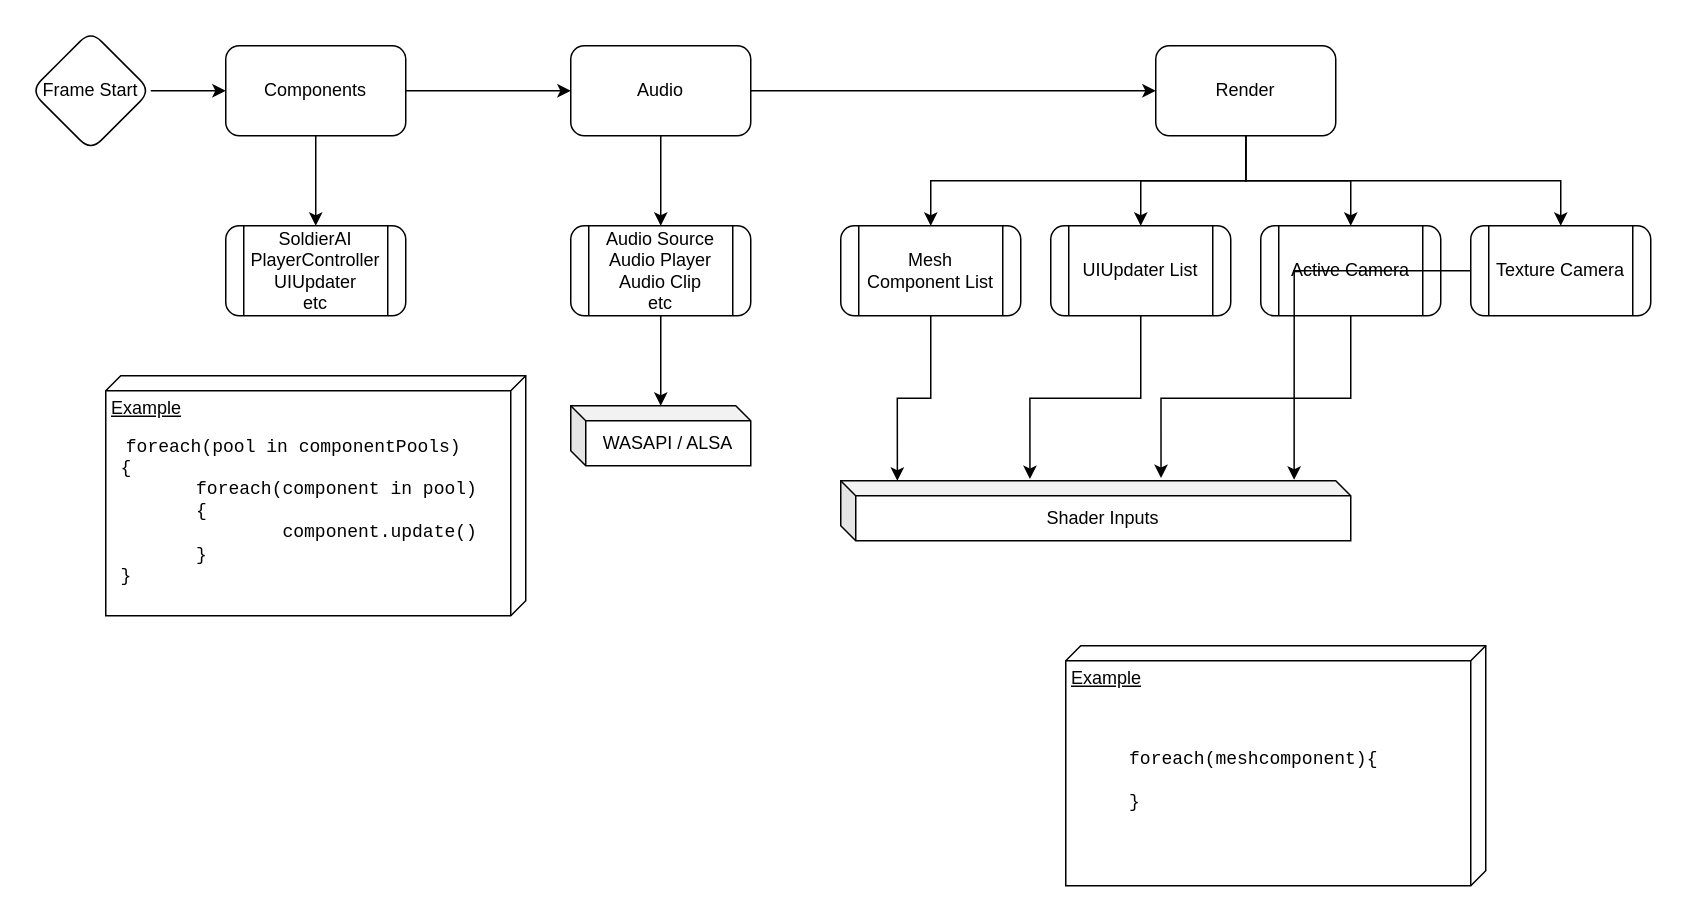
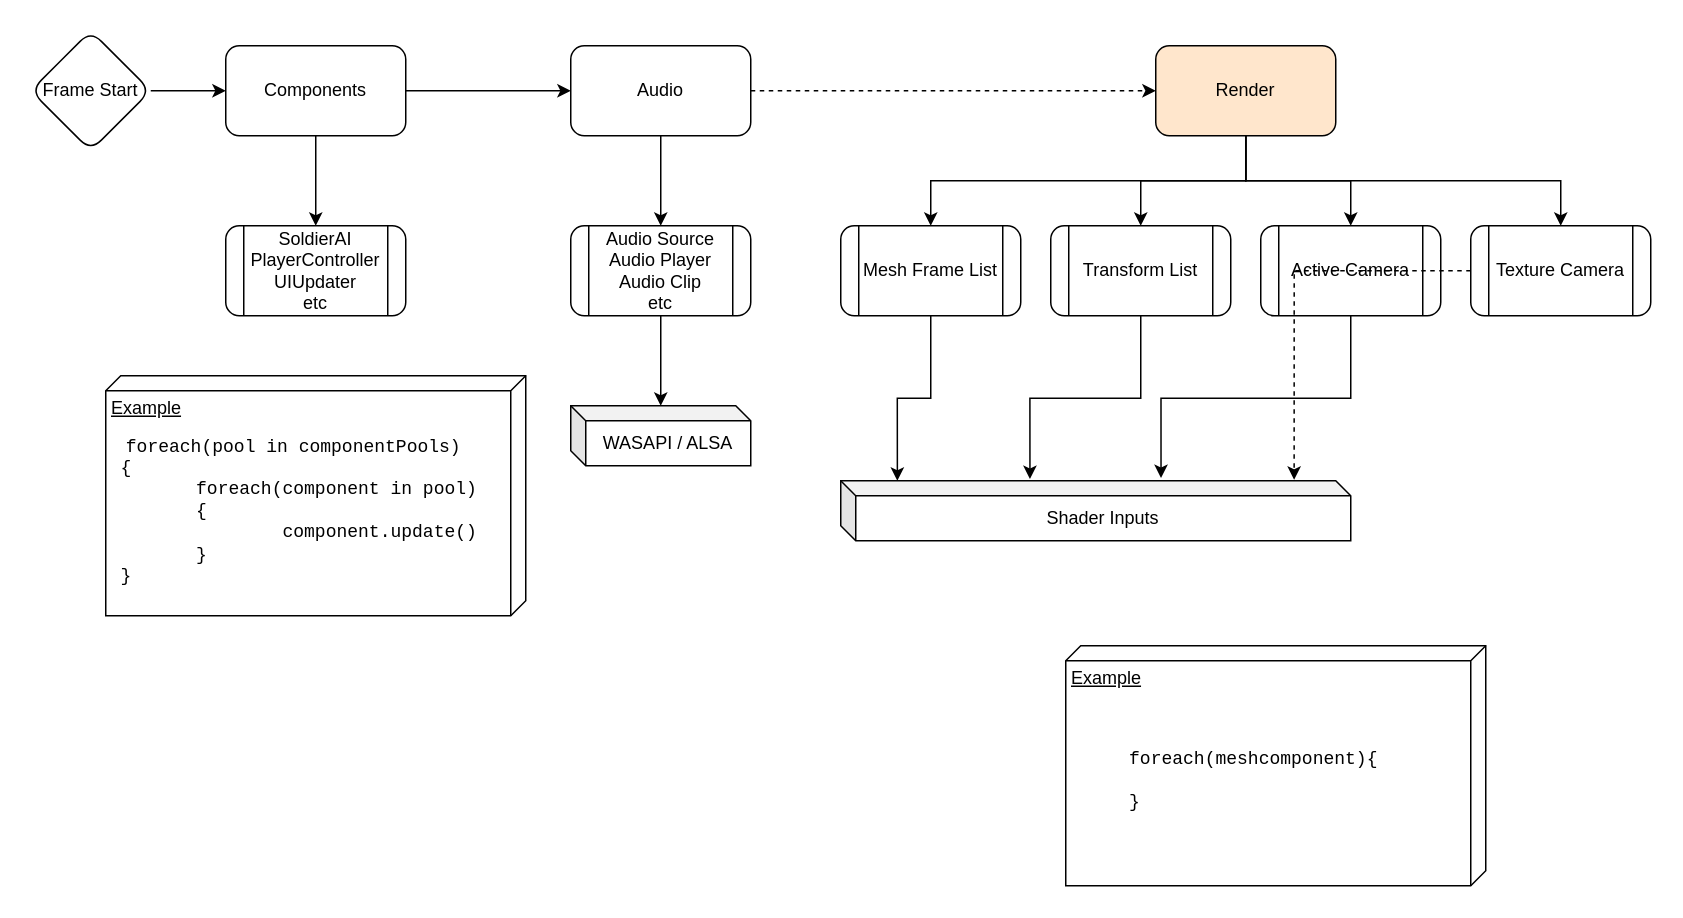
edge "Audio" -> "Render": style solid -> dashed
node "Render": fillcolor #ffffff -> #ffe6cc
node "Mesh Component List": label "Mesh Component List" -> "Mesh Frame List"
node "UIUpdater List": label "UIUpdater List" -> "Transform List"
edge "Texture Camera" -> "Shader Inputs": style solid -> dashed
